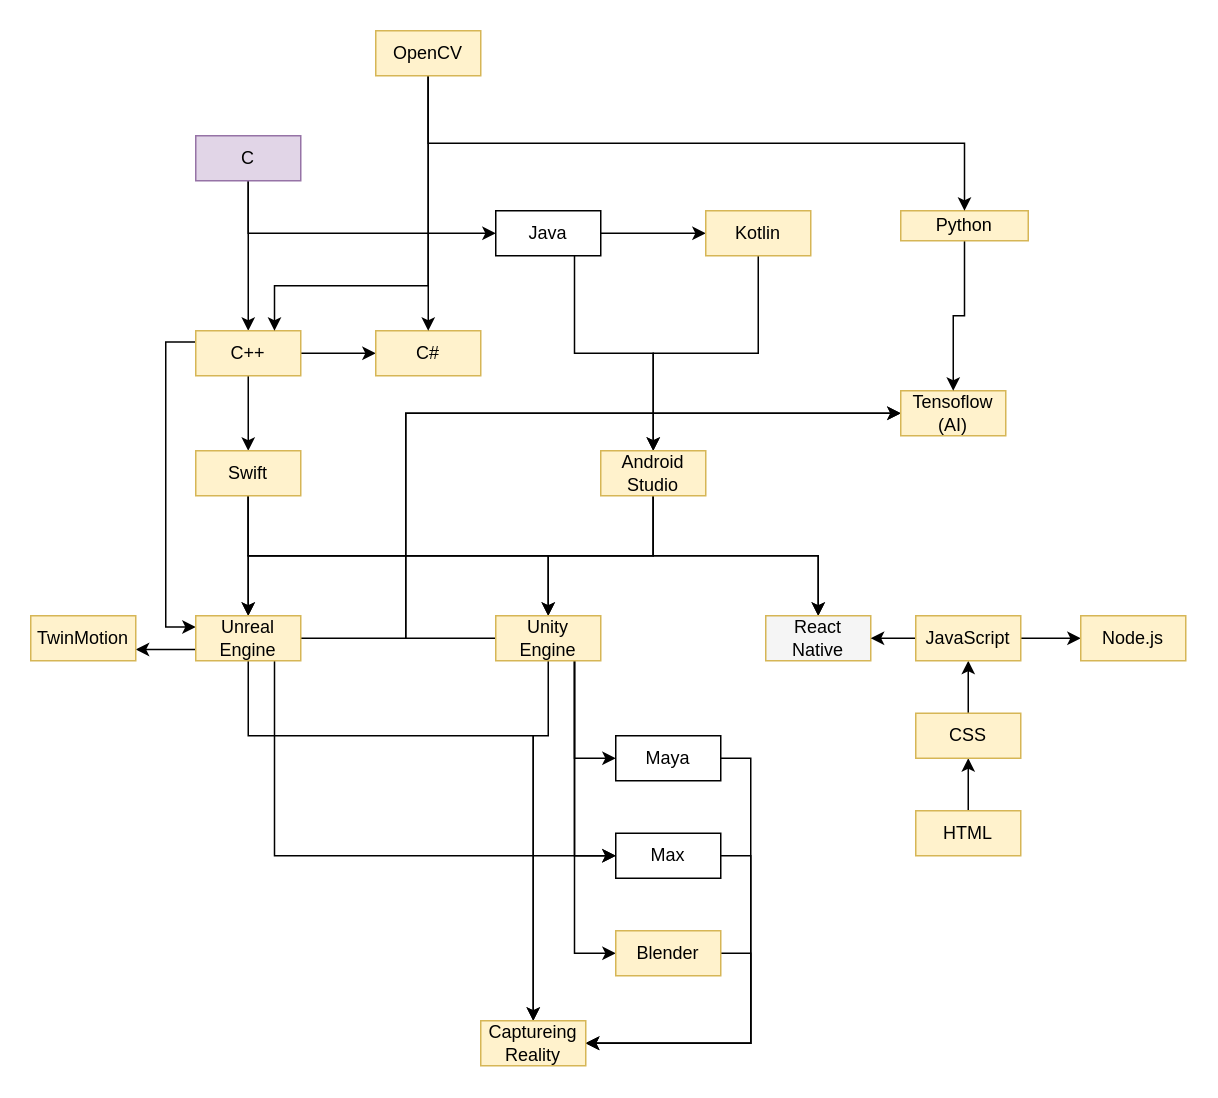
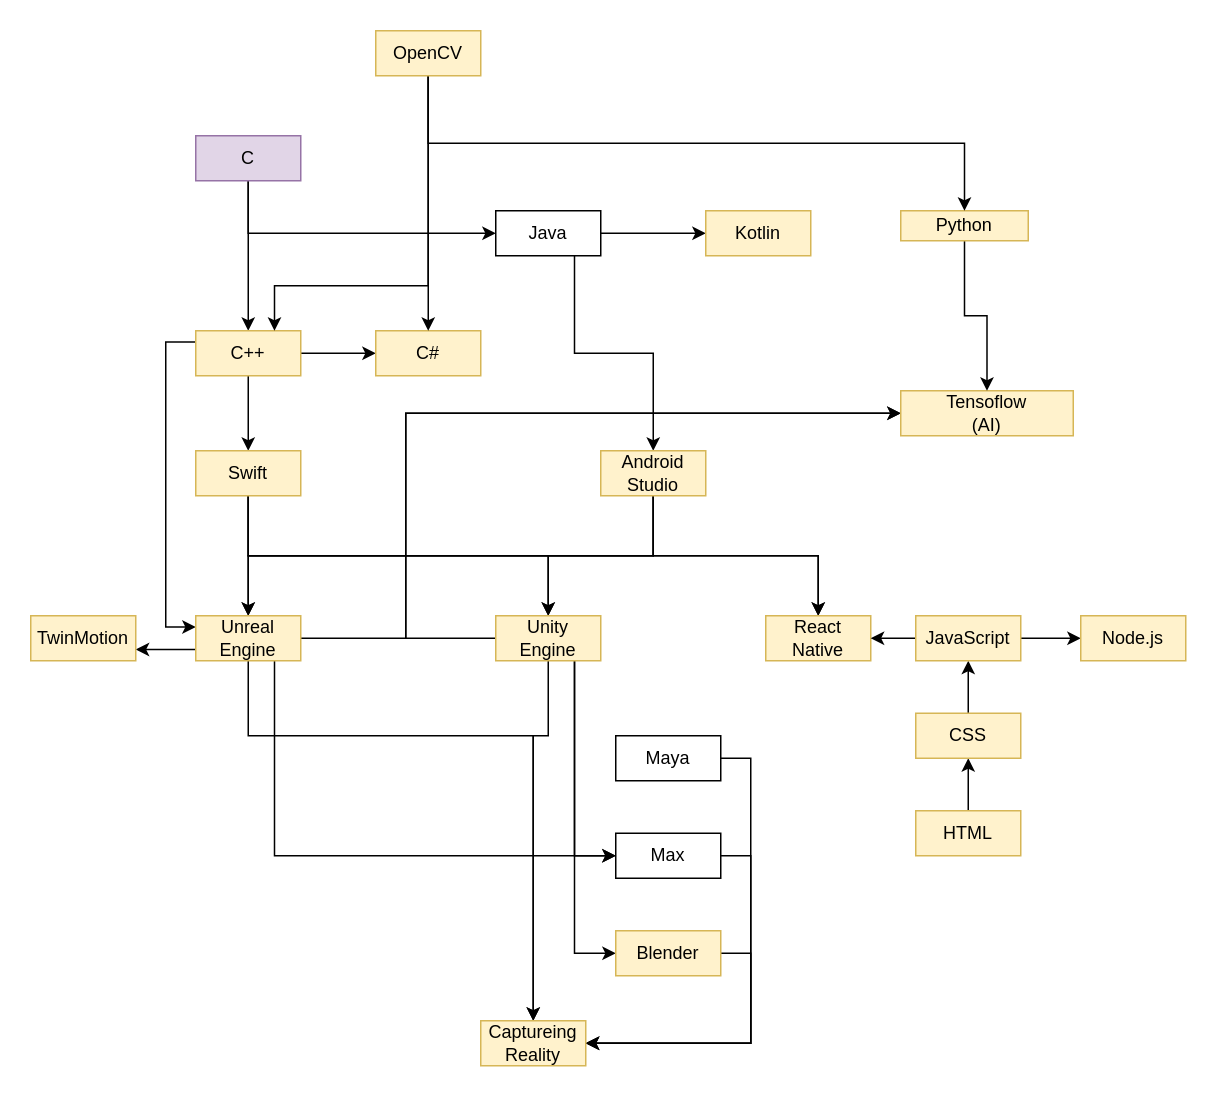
edge "Kotlin" -> "Android Studio": removed
node "Tensoflow (AI)": size 105x45 -> 173x45
node "React Native": fillcolor #f5f5f5 -> #fff2cc
edge "Unity Engine" -> "Maya": removed
